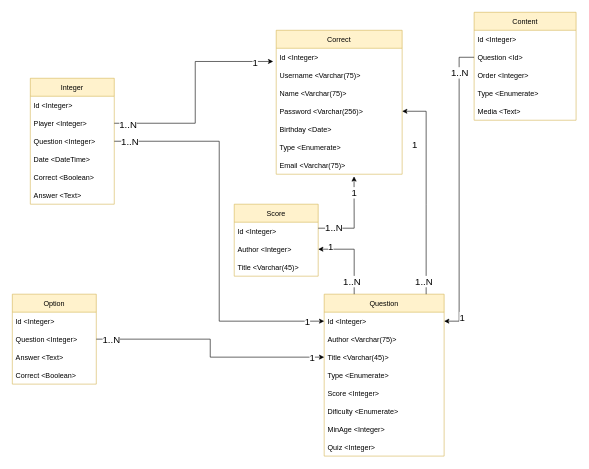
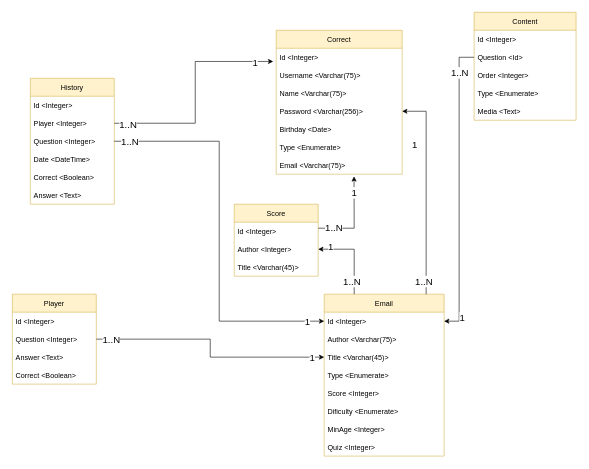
node "Integer": label "Integer" -> "History"
node "Option": label "Option" -> "Player"
node "Question": label "Question" -> "Email"
